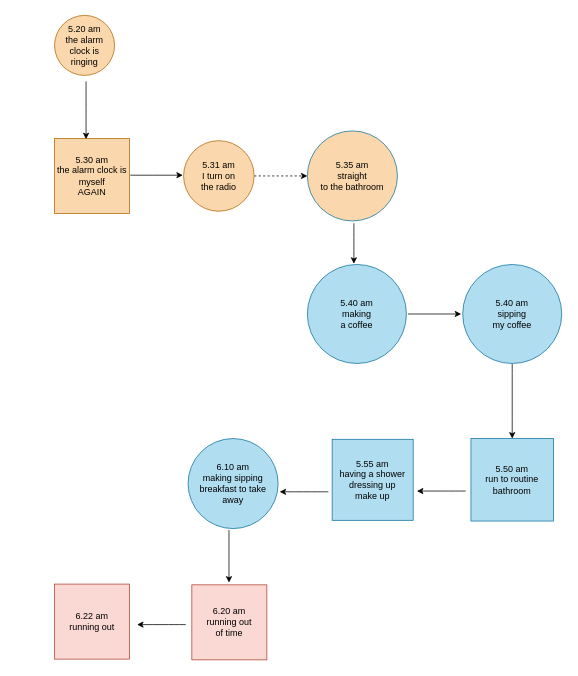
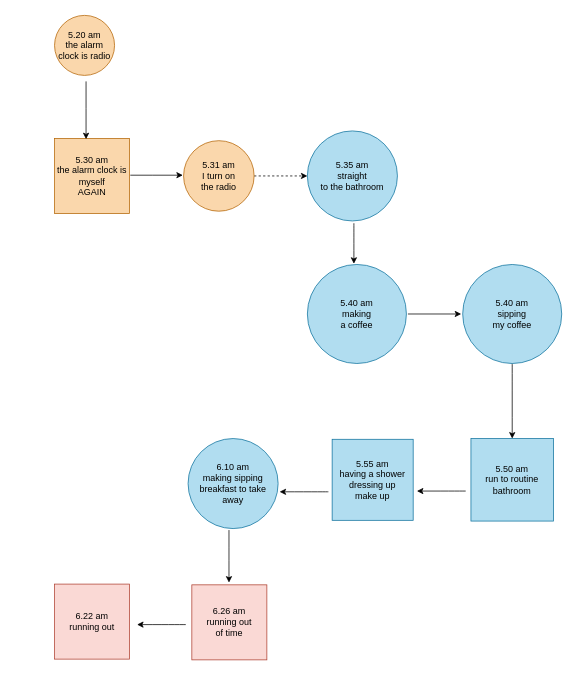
node "5.20 am the alarm clock is ringing": label "5.20 am the alarm clock is ringing" -> "5.20 am the alarm clock is radio"
node "5.35 am straight to the bathroom": fillcolor #fad7ac -> #b1ddf0
node "6.20 am running out of time": label "6.20 am running out of time" -> "6.26 am running out of time"
